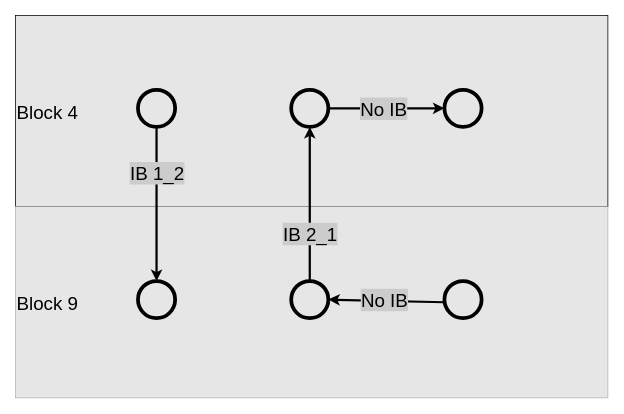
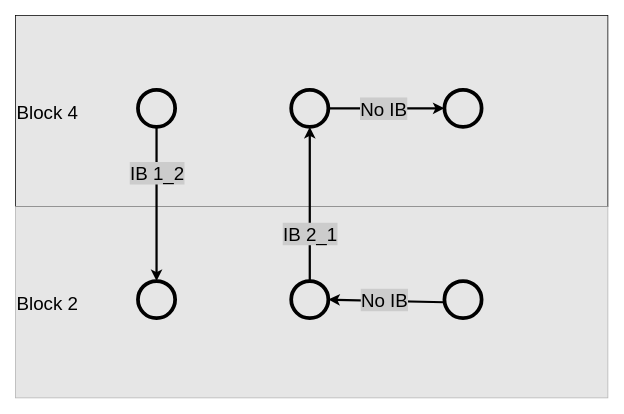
node "Block 9": label "Block 9" -> "Block 2"
